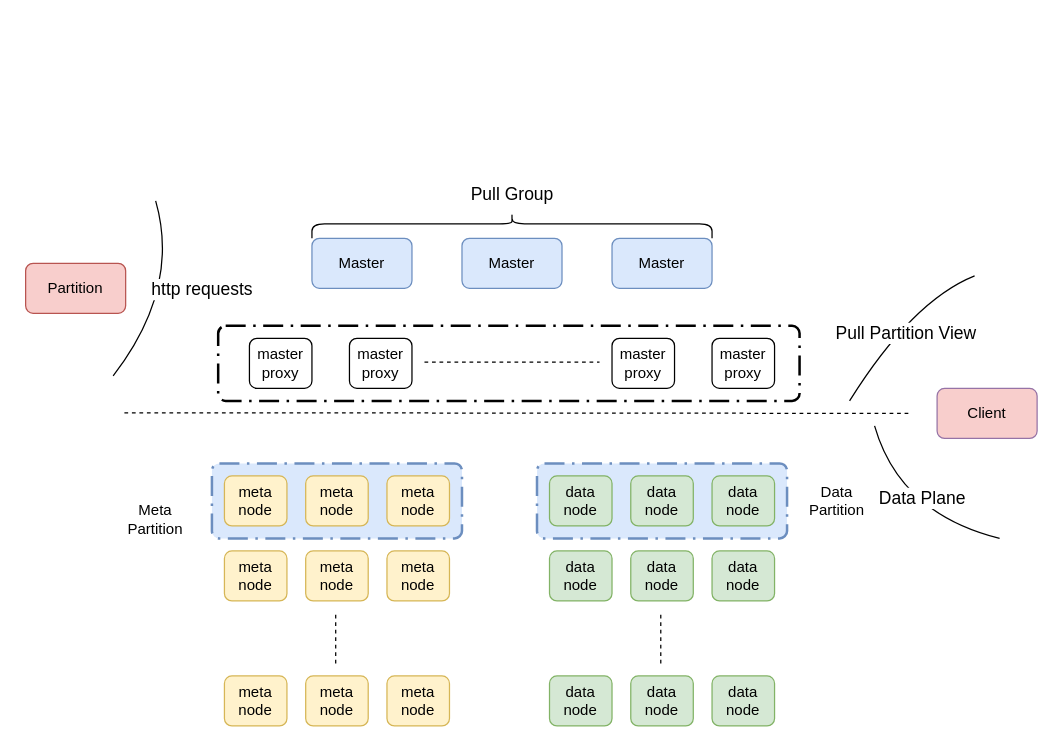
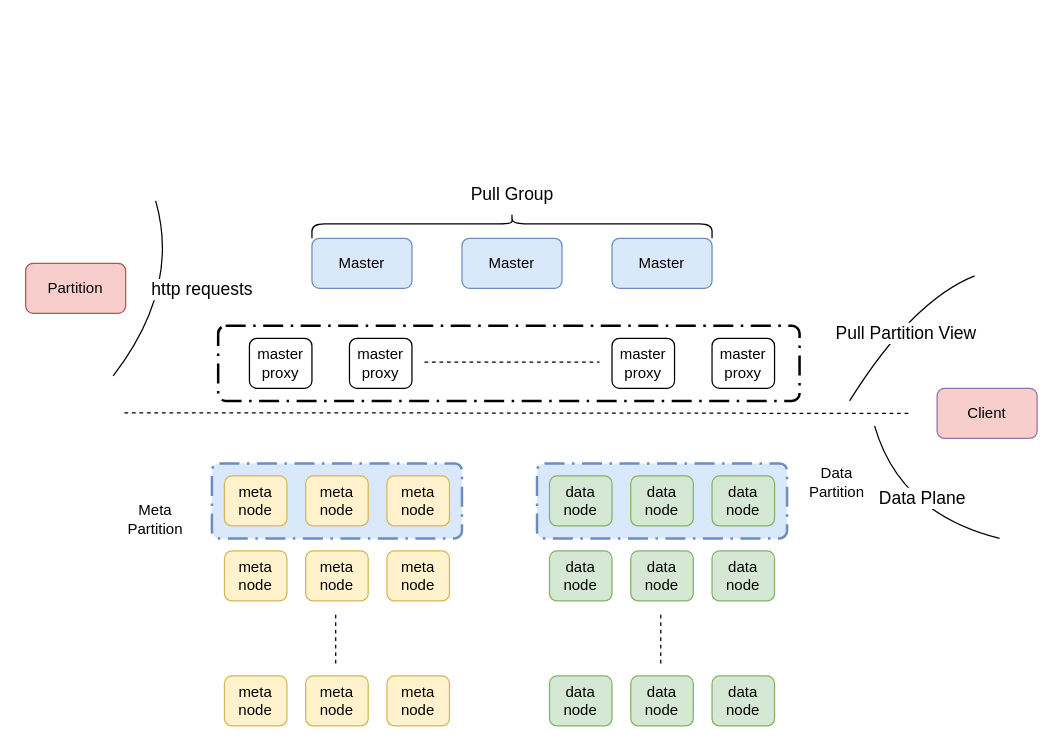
node "Data Partition": moved (837, 501) -> (837, 482)
